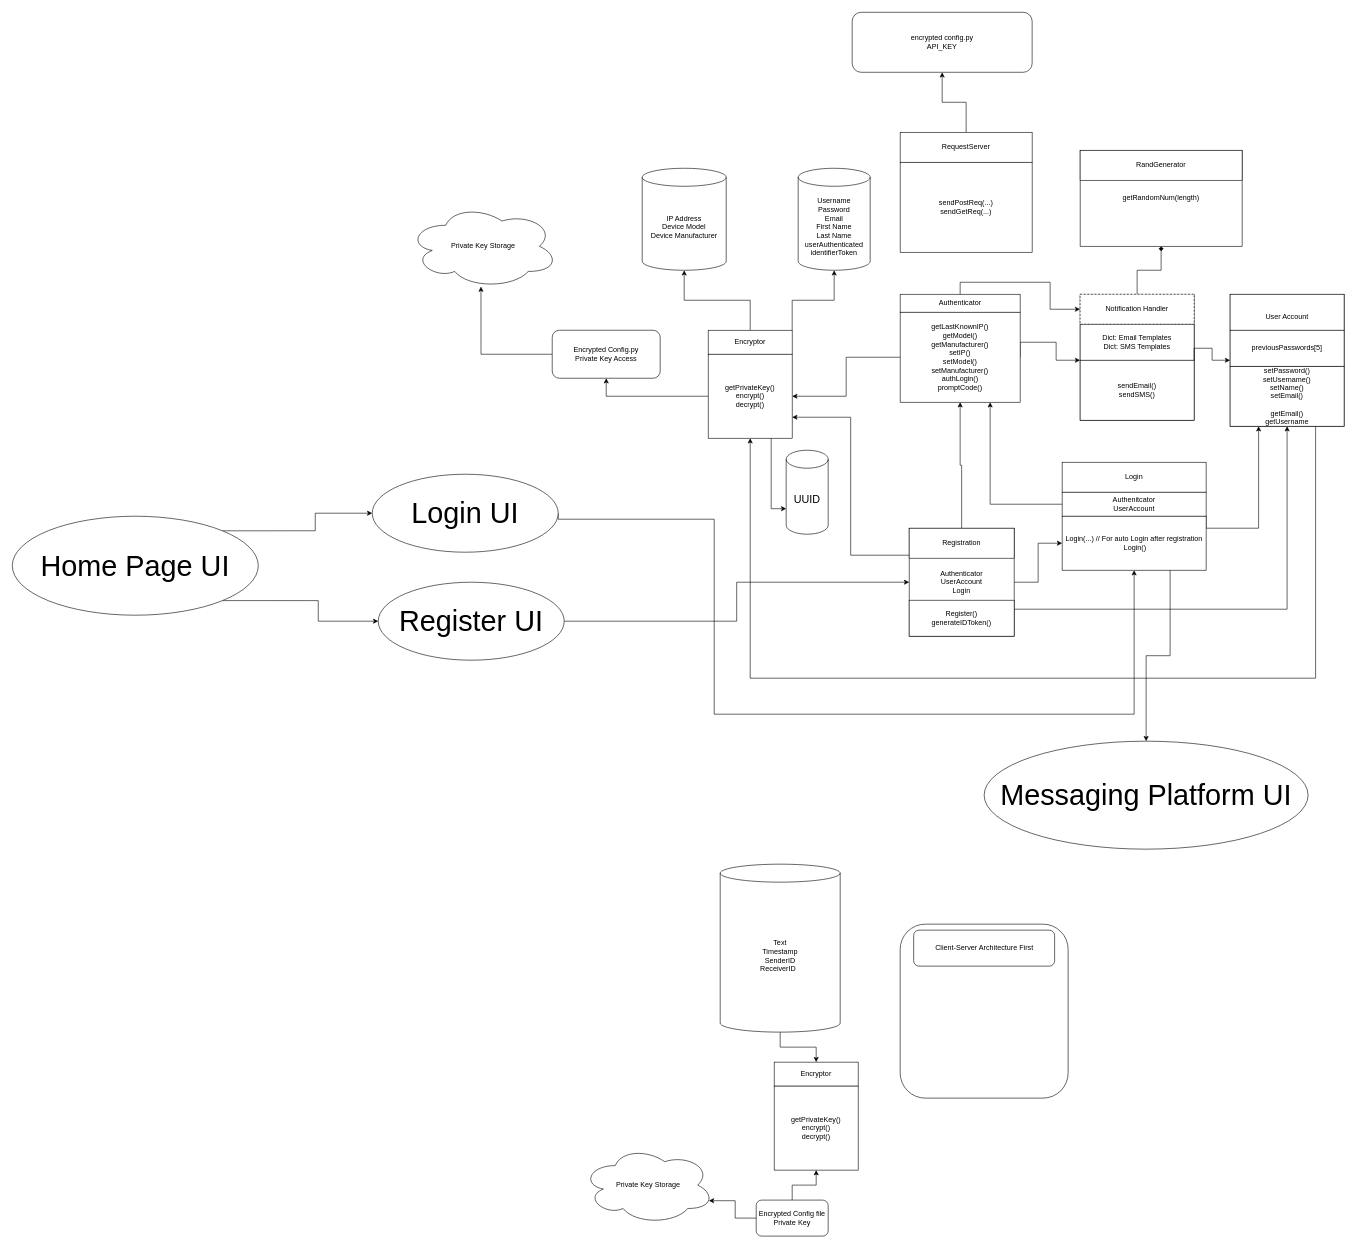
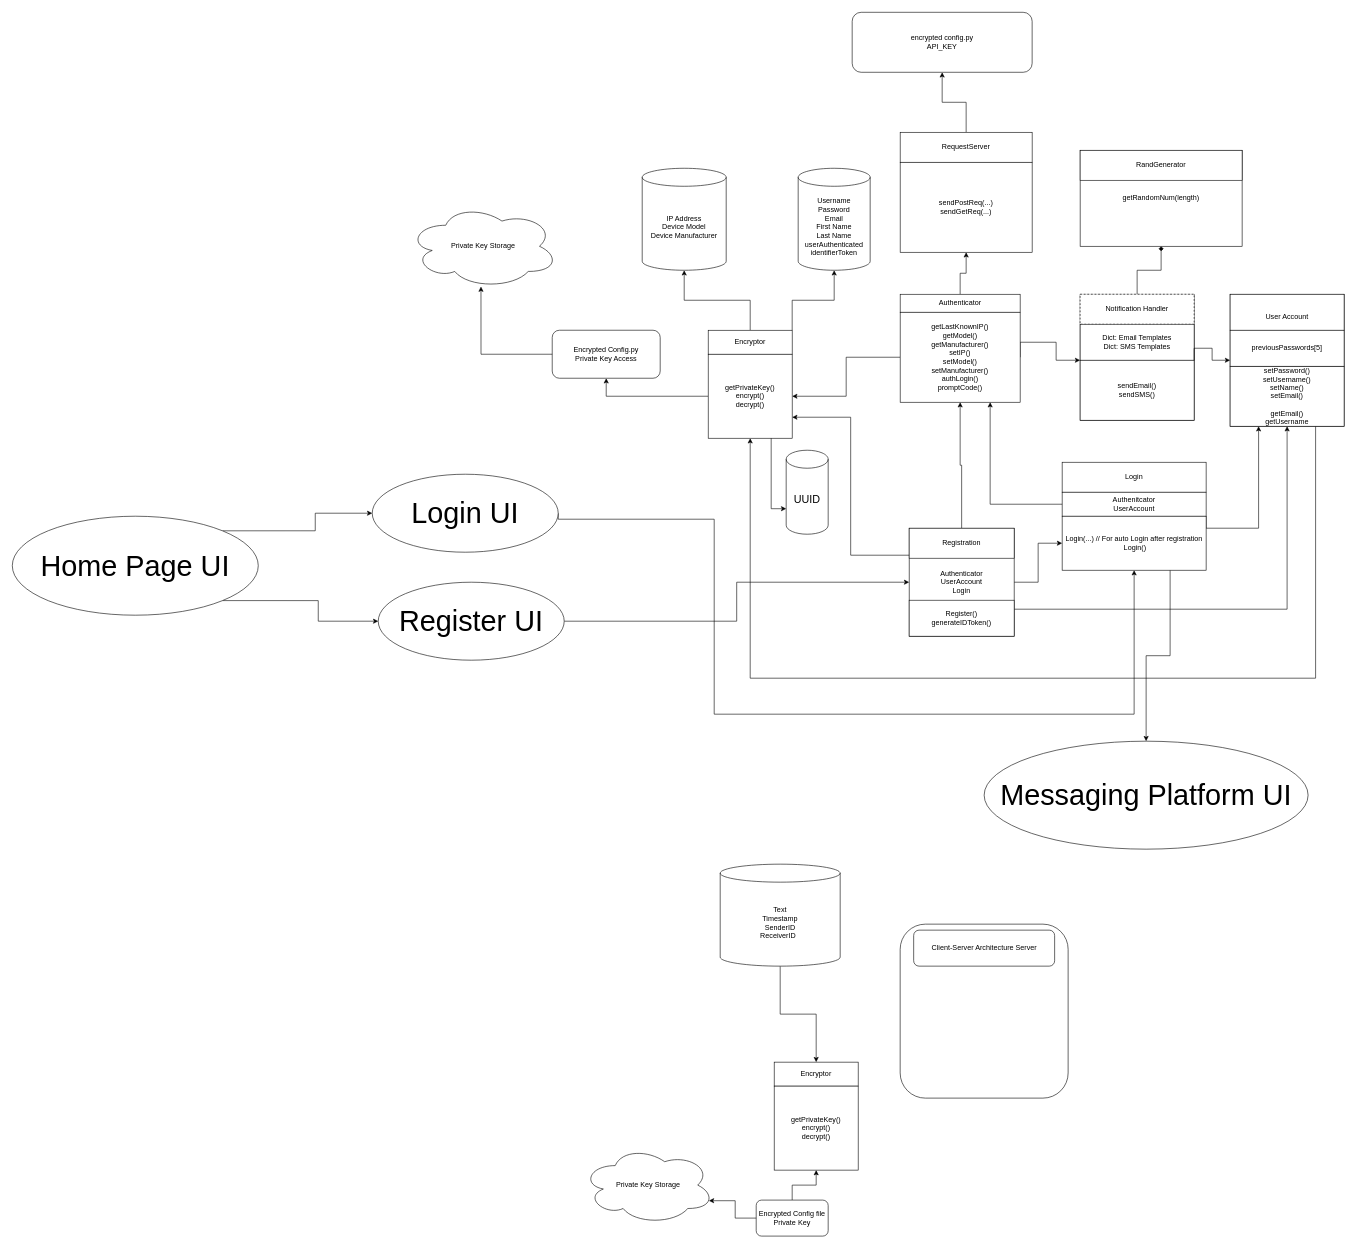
edge "Authenticator" -> "Notification Handler": now "Authenticator" -> "sendPostReq(...) sendGetReq(...)"
node "Text Timestamp SenderID ReceiverID": size 120x168 -> 120x102
node "Client-Server Architecture First": label "Client-Server Architecture First" -> "Client-Server Architecture Server"
